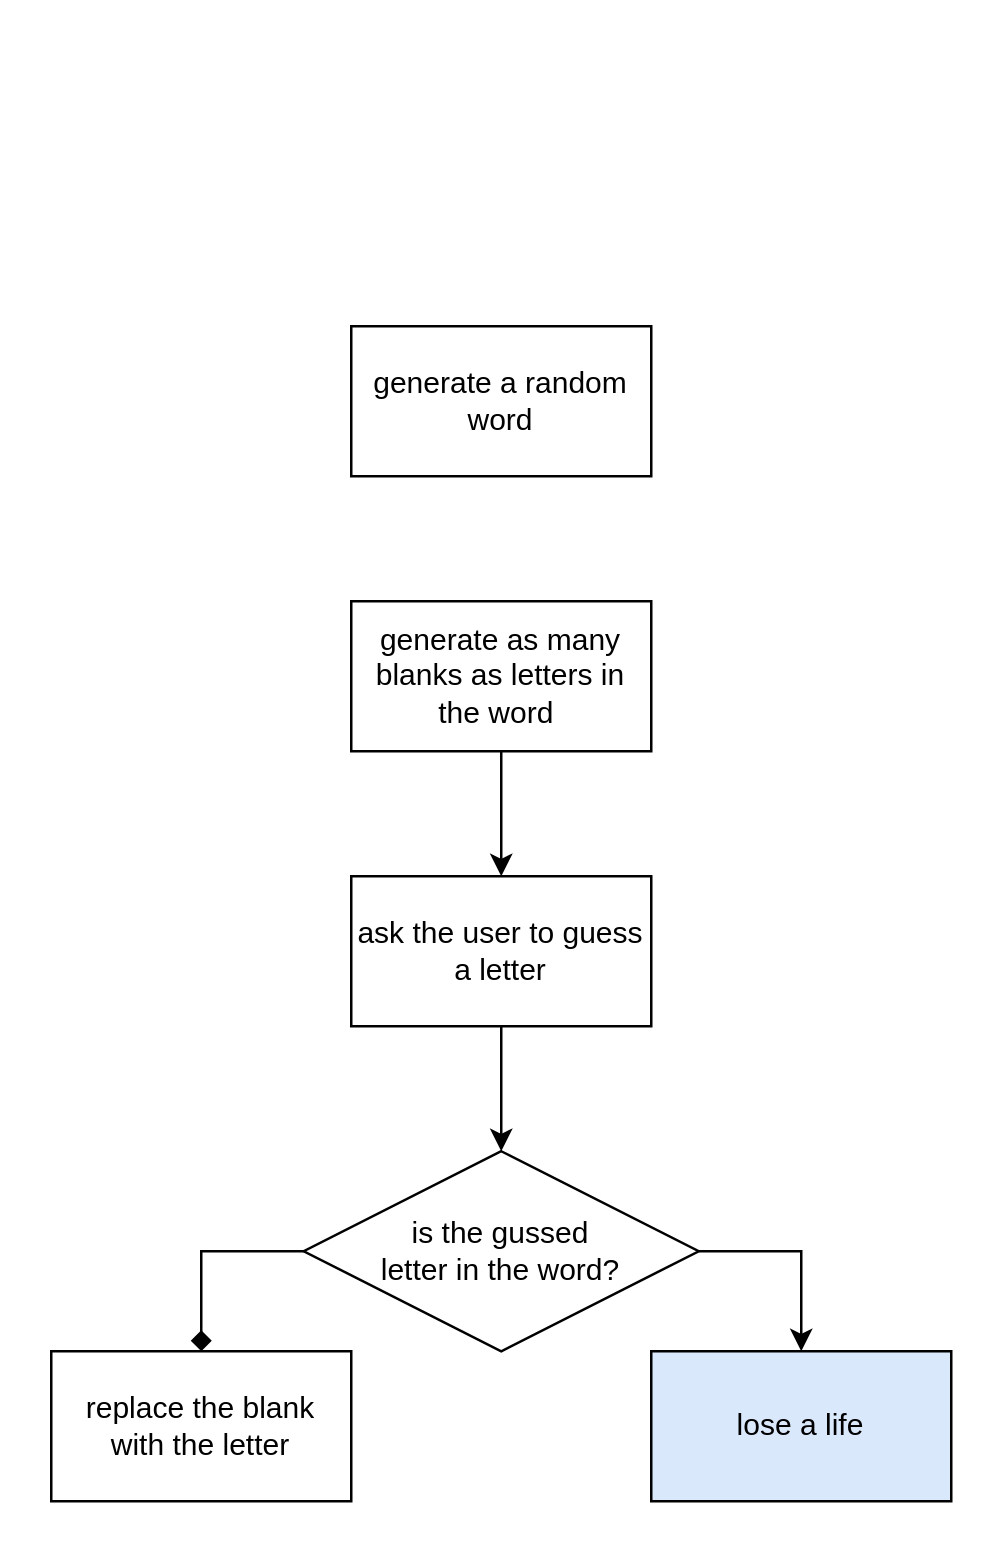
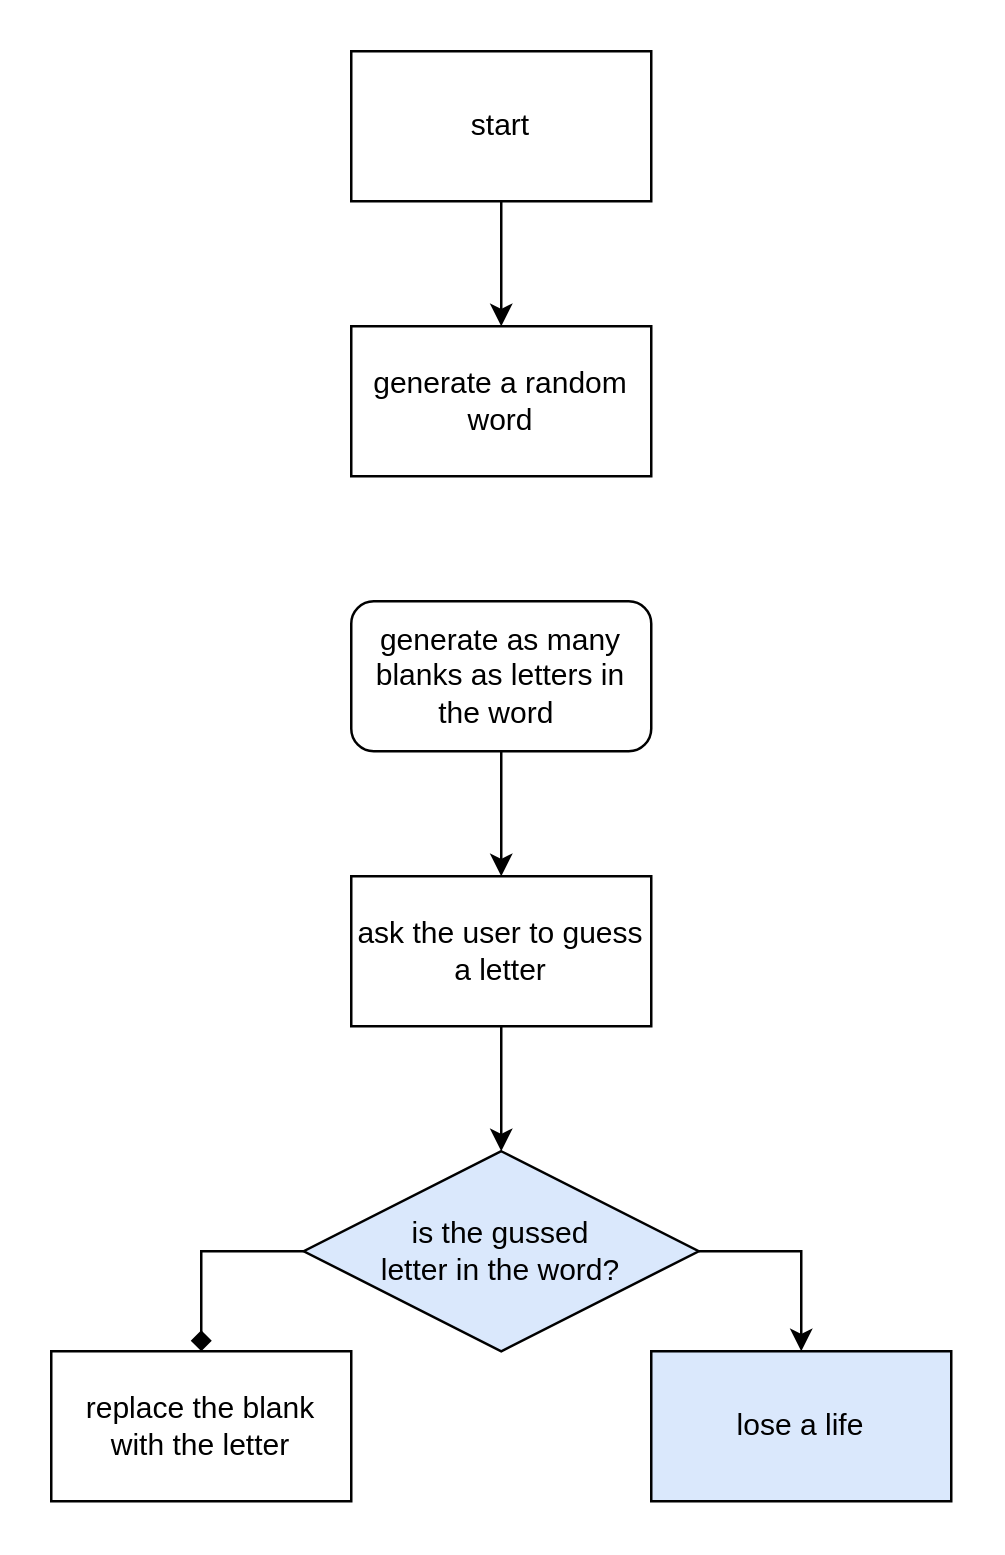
node "start": added
edge "start" -> "generate a random word": added
node "generate as many blanks as letters in the word": shape rectangle -> rounded rectangle
node "is the gussed letter in the word?": fillcolor #ffffff -> #dae8fc
